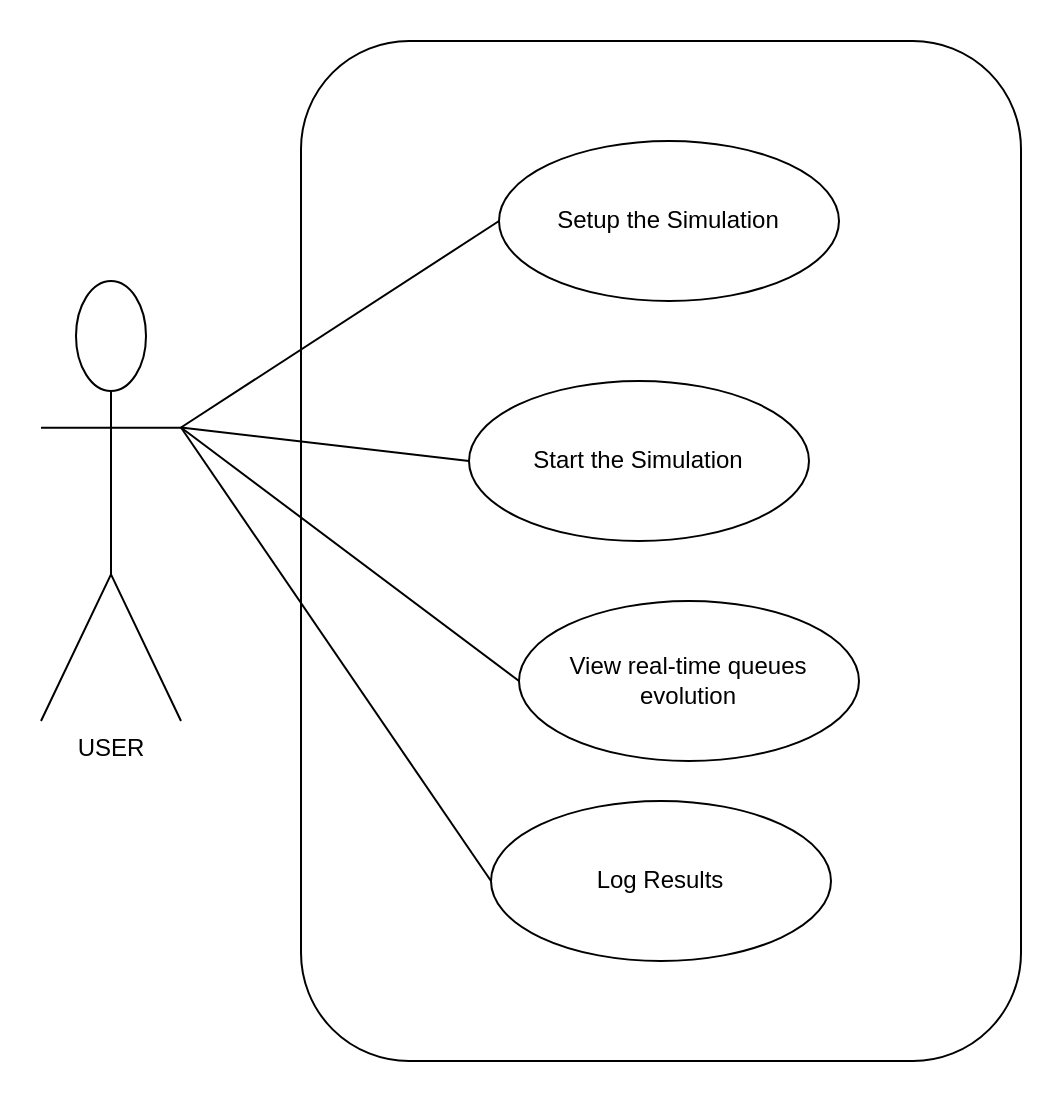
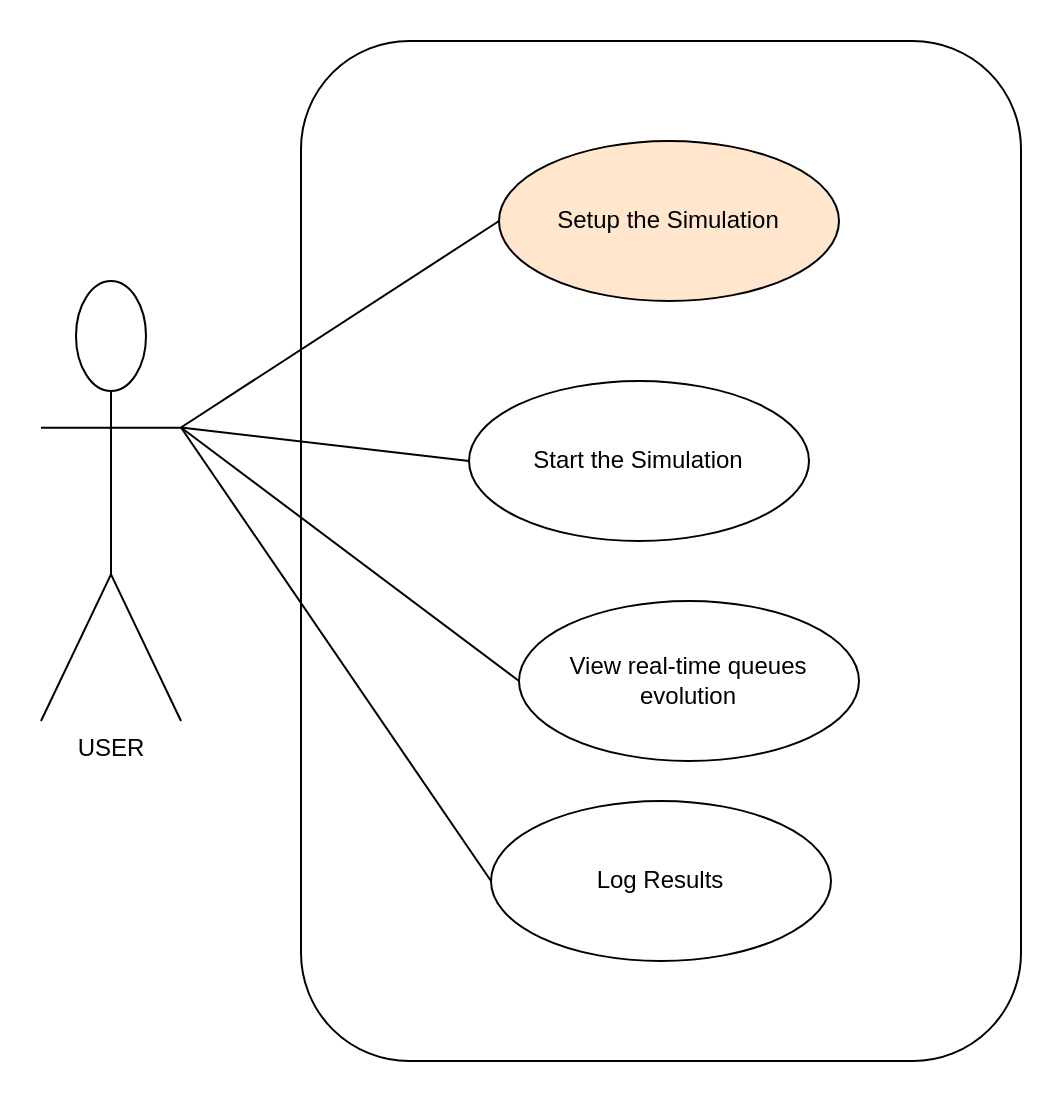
node "Setup the Simulation": fillcolor #ffffff -> #ffe6cc
